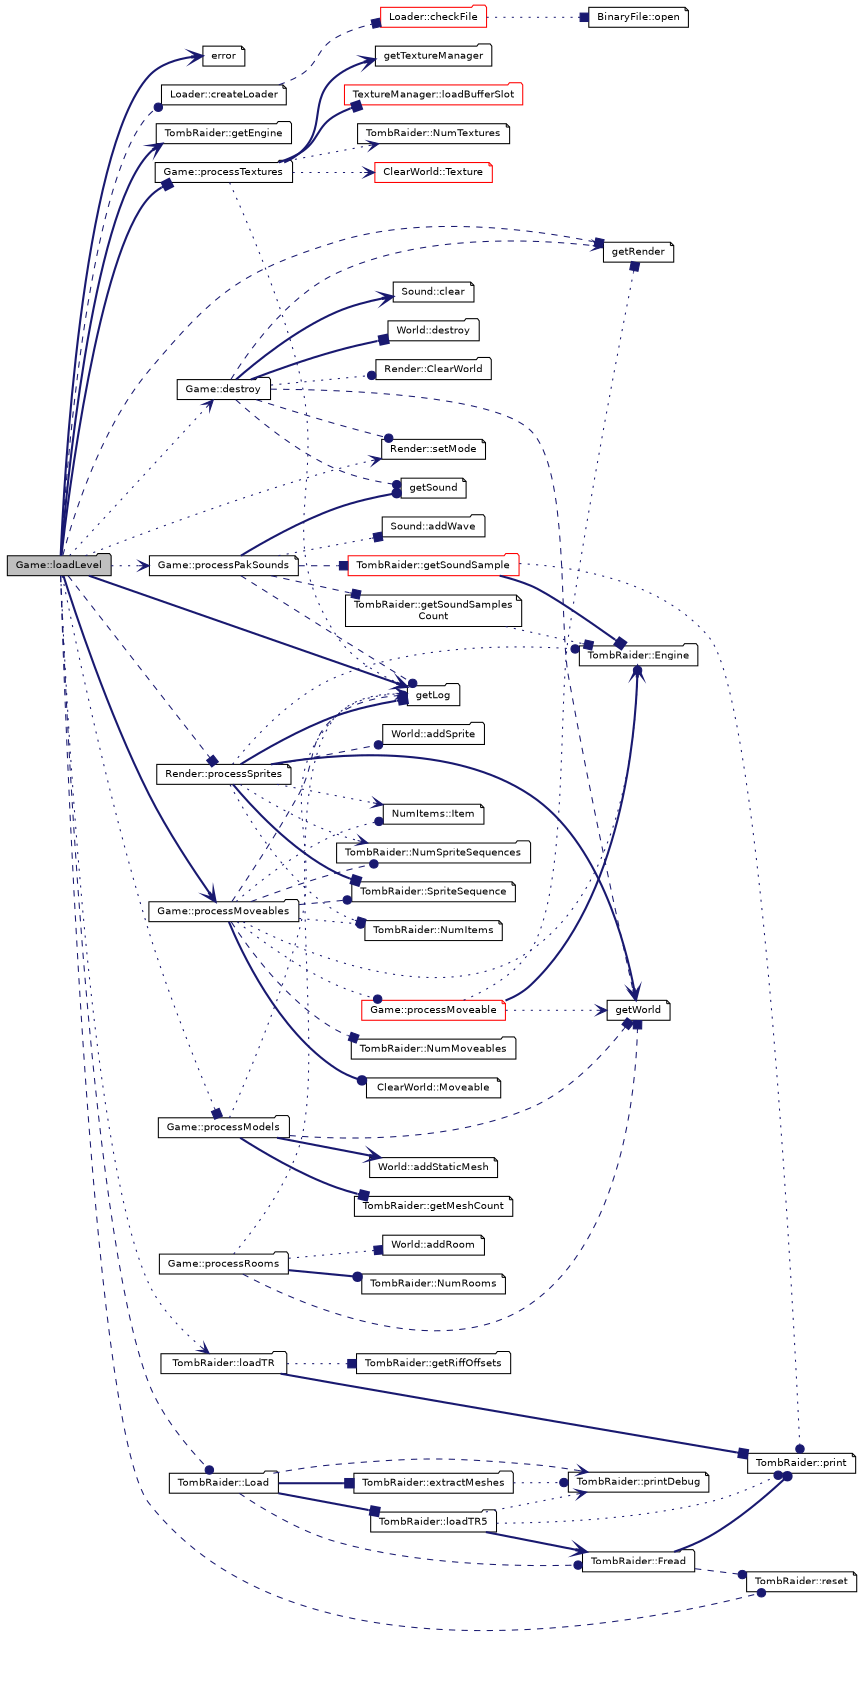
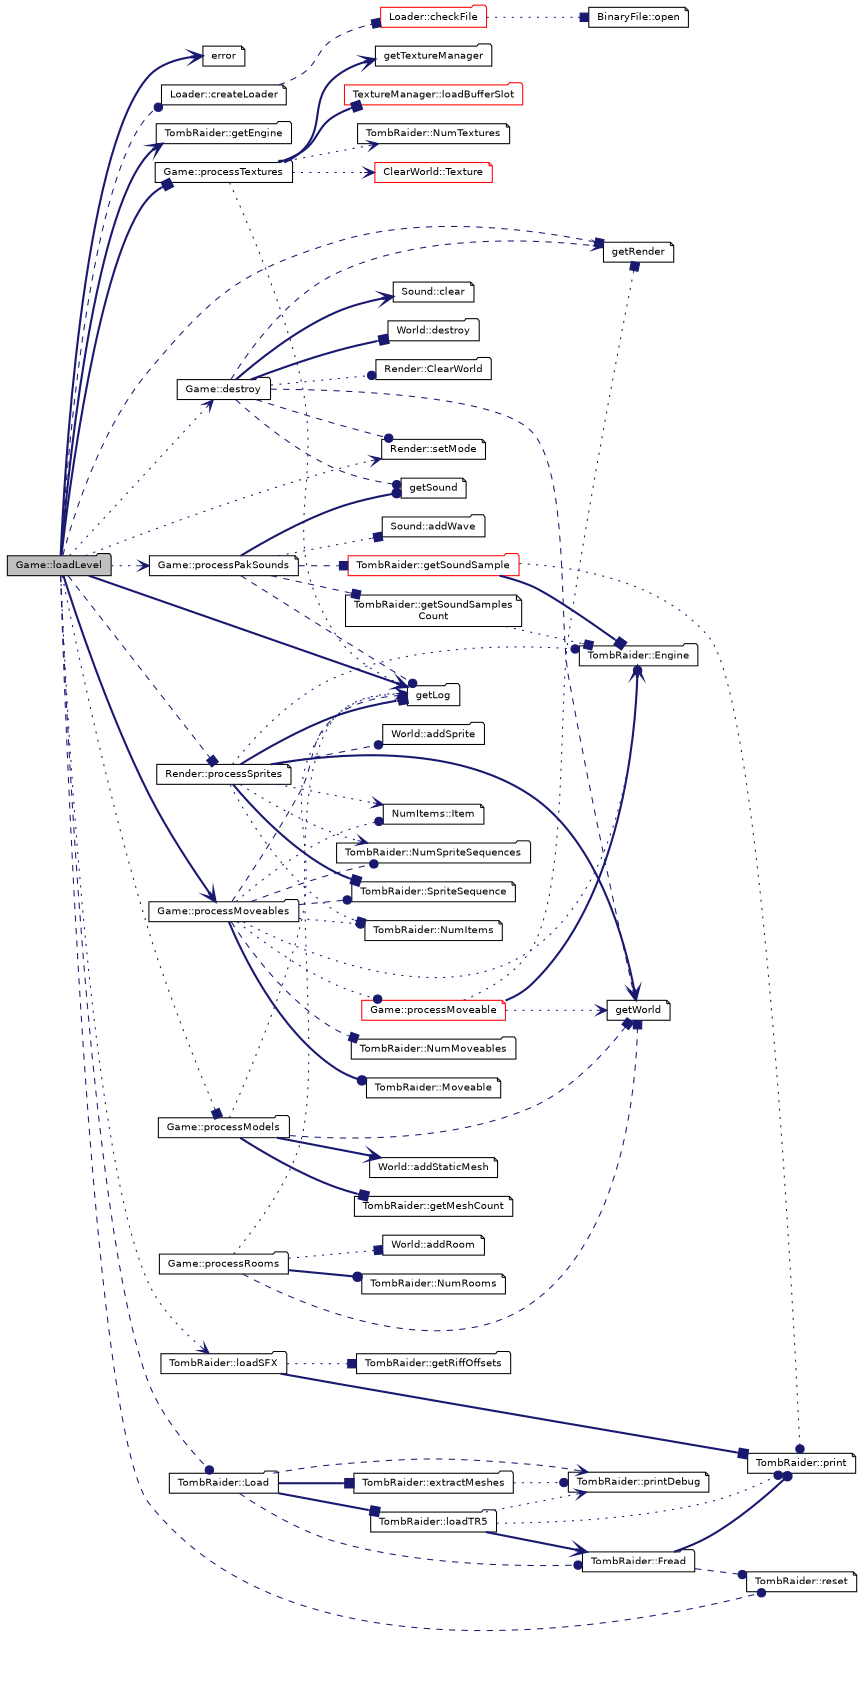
node "ClearWorld::Moveable": label "ClearWorld::Moveable" -> "TombRaider::Moveable"
node "TombRaider::loadTR": label "TombRaider::loadTR" -> "TombRaider::loadSFX"
